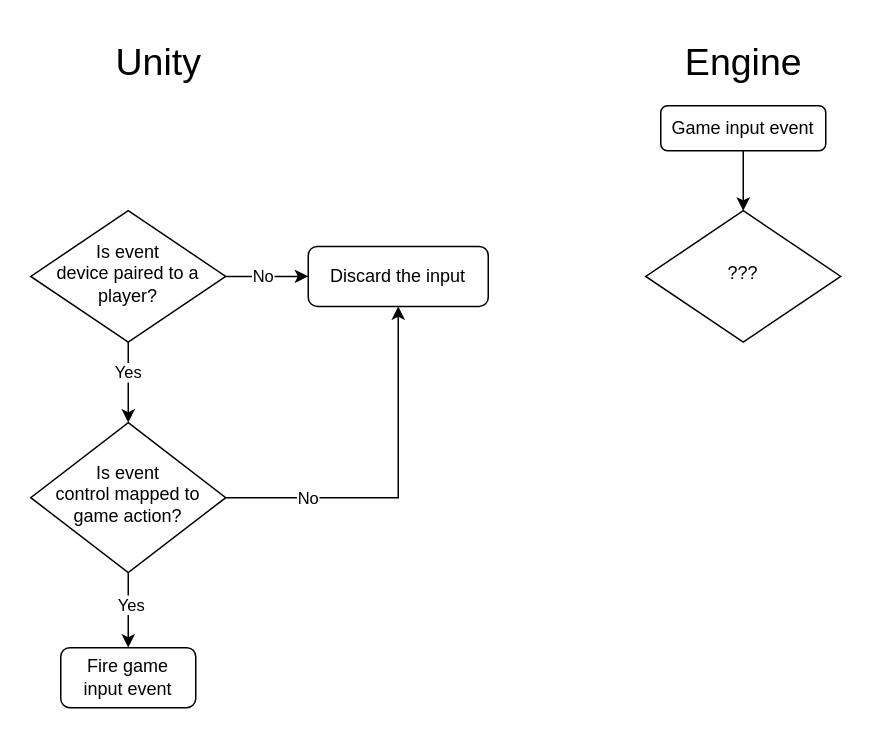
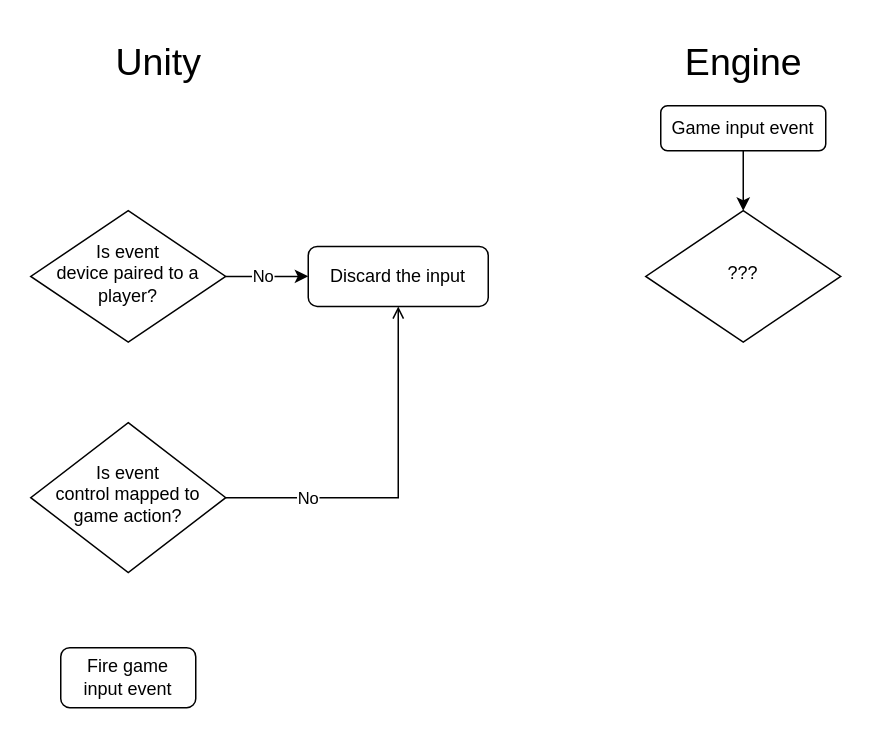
edge "Is event control mapped to game action?" -> "Discard the input": arrowhead classic -> open
edge "Is event device paired to a player?" -> "Is event control mapped to game action?": removed, label "Yes"
edge "Is event control mapped to game action?" -> "Fire game input event": removed, label "Yes"
